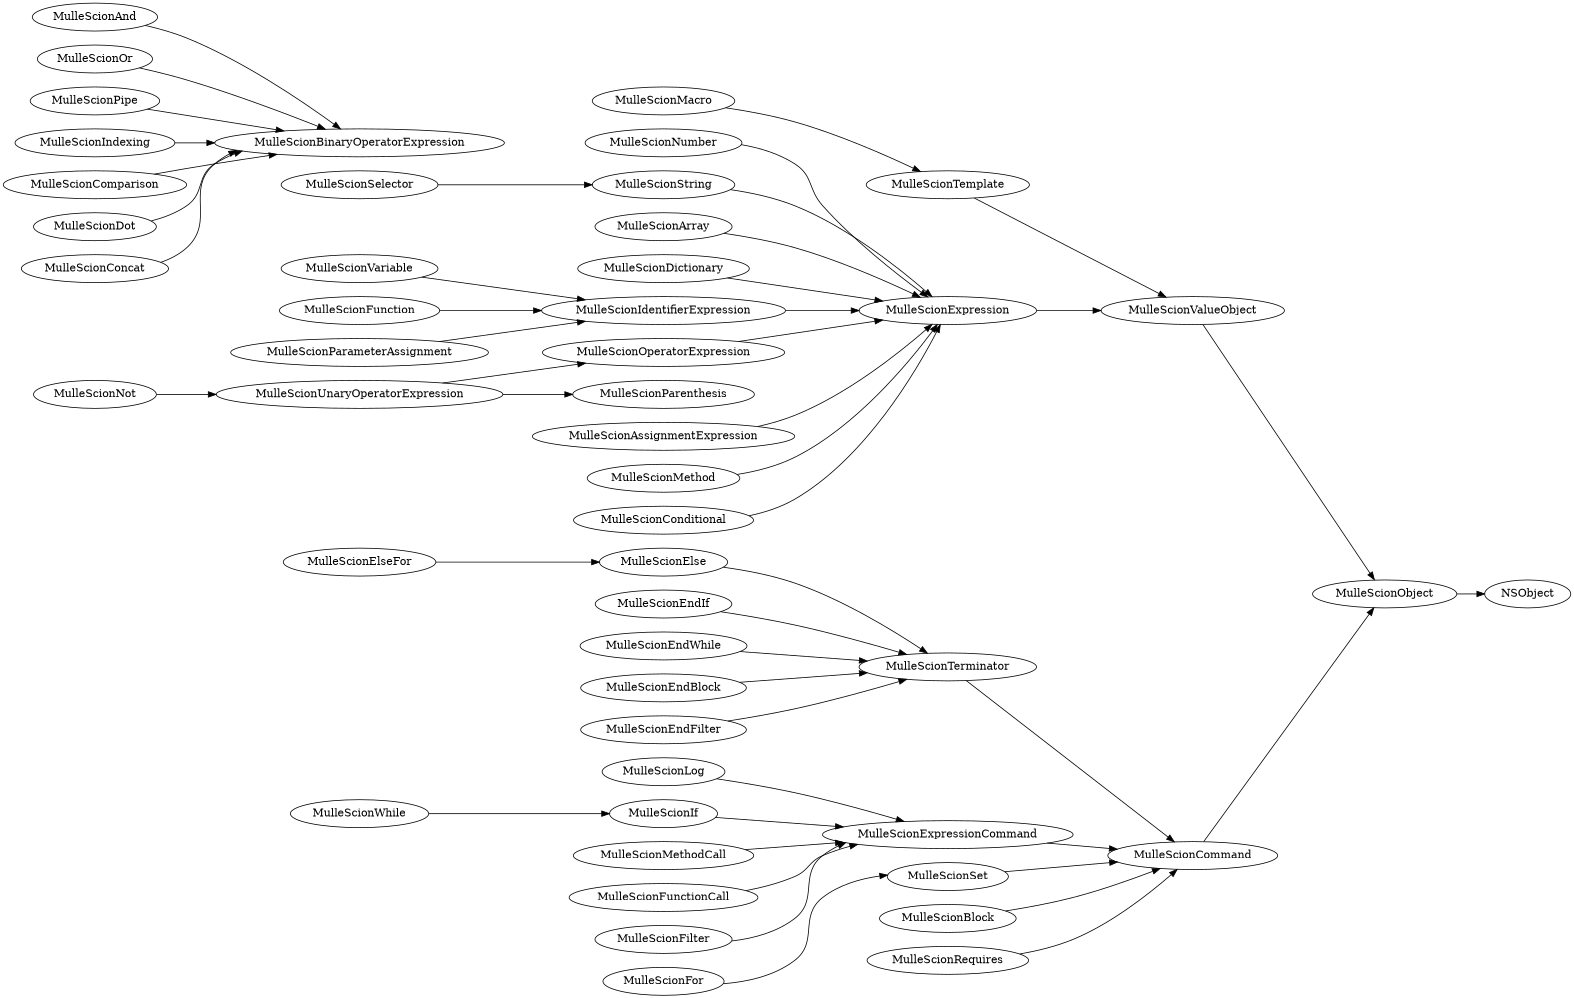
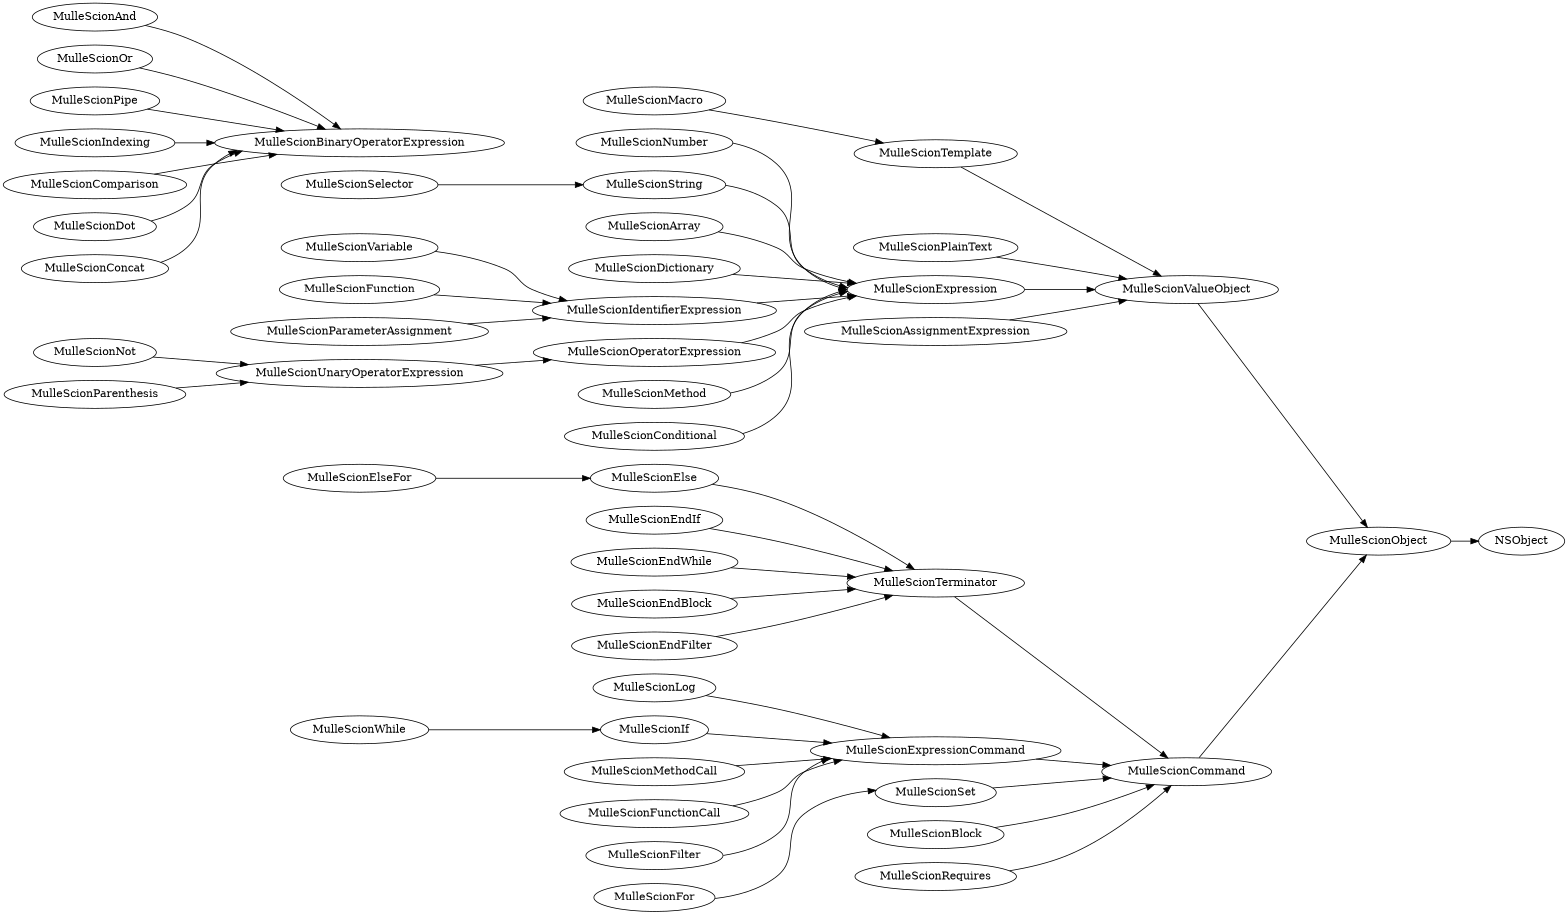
node "MulleScionPlainText": added
edge "MulleScionAssignmentExpression" -> "MulleScionExpression": now "MulleScionAssignmentExpression" -> "MulleScionValueObject"
edge "MulleScionUnaryOperatorExpression" -> "MulleScionParenthesis": reversed
